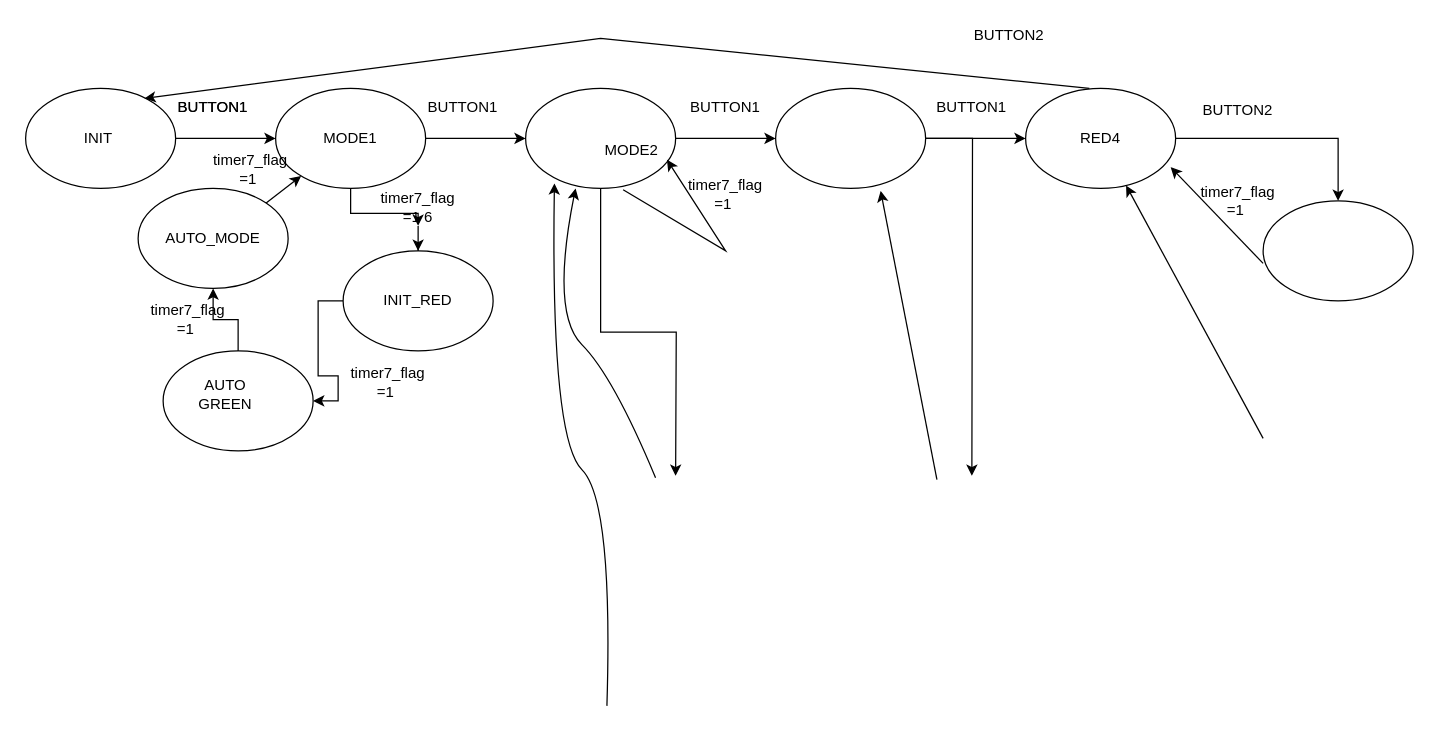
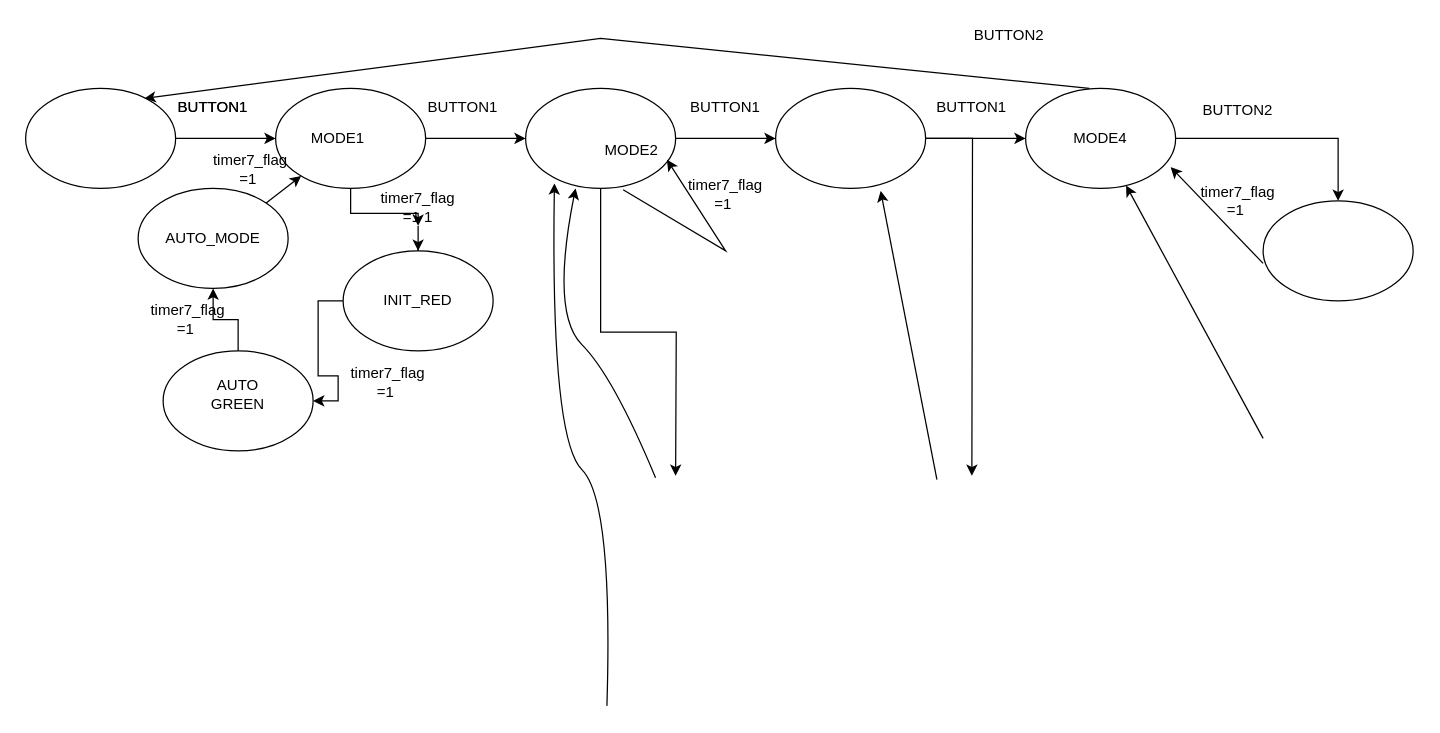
node "INIT": removed
node "MODE1": moved (351, 138) -> (338, 138)
node "RED4": label "RED4" -> "MODE4"
node "timer7_flag =1 6": label "timer7_flag =1 6" -> "timer7_flag =1 1"
node "AUTO GREEN": moved (226, 394) -> (238, 394)
